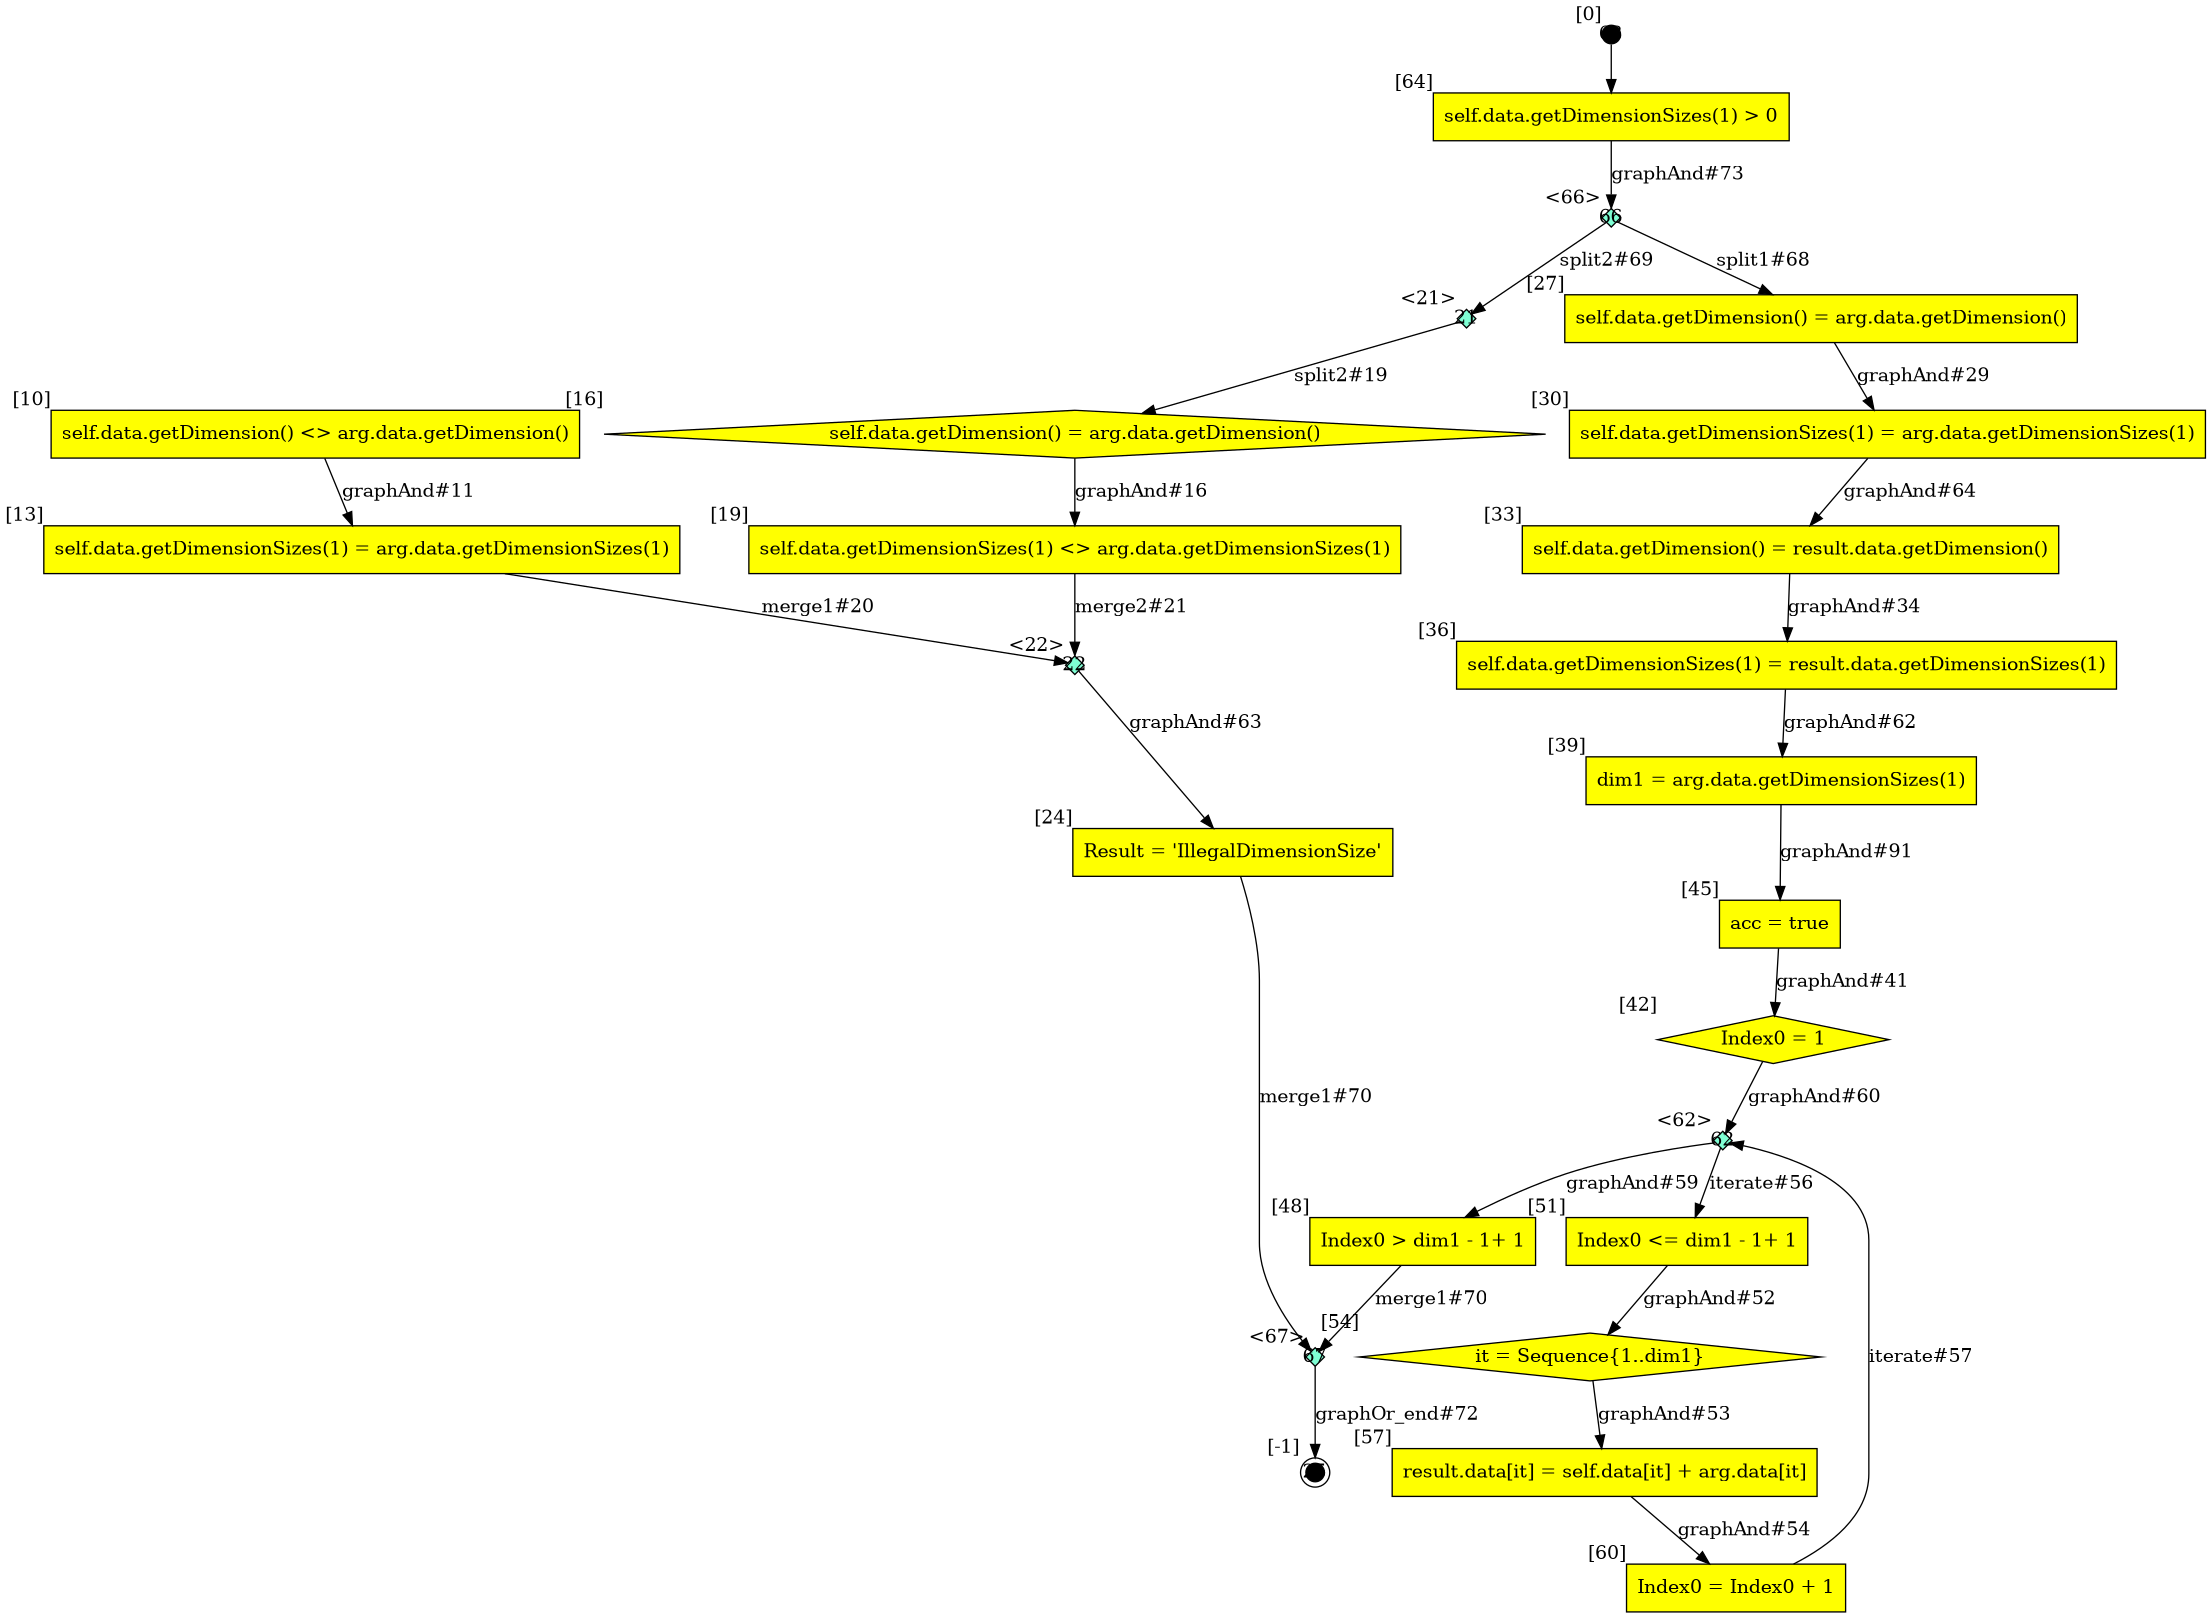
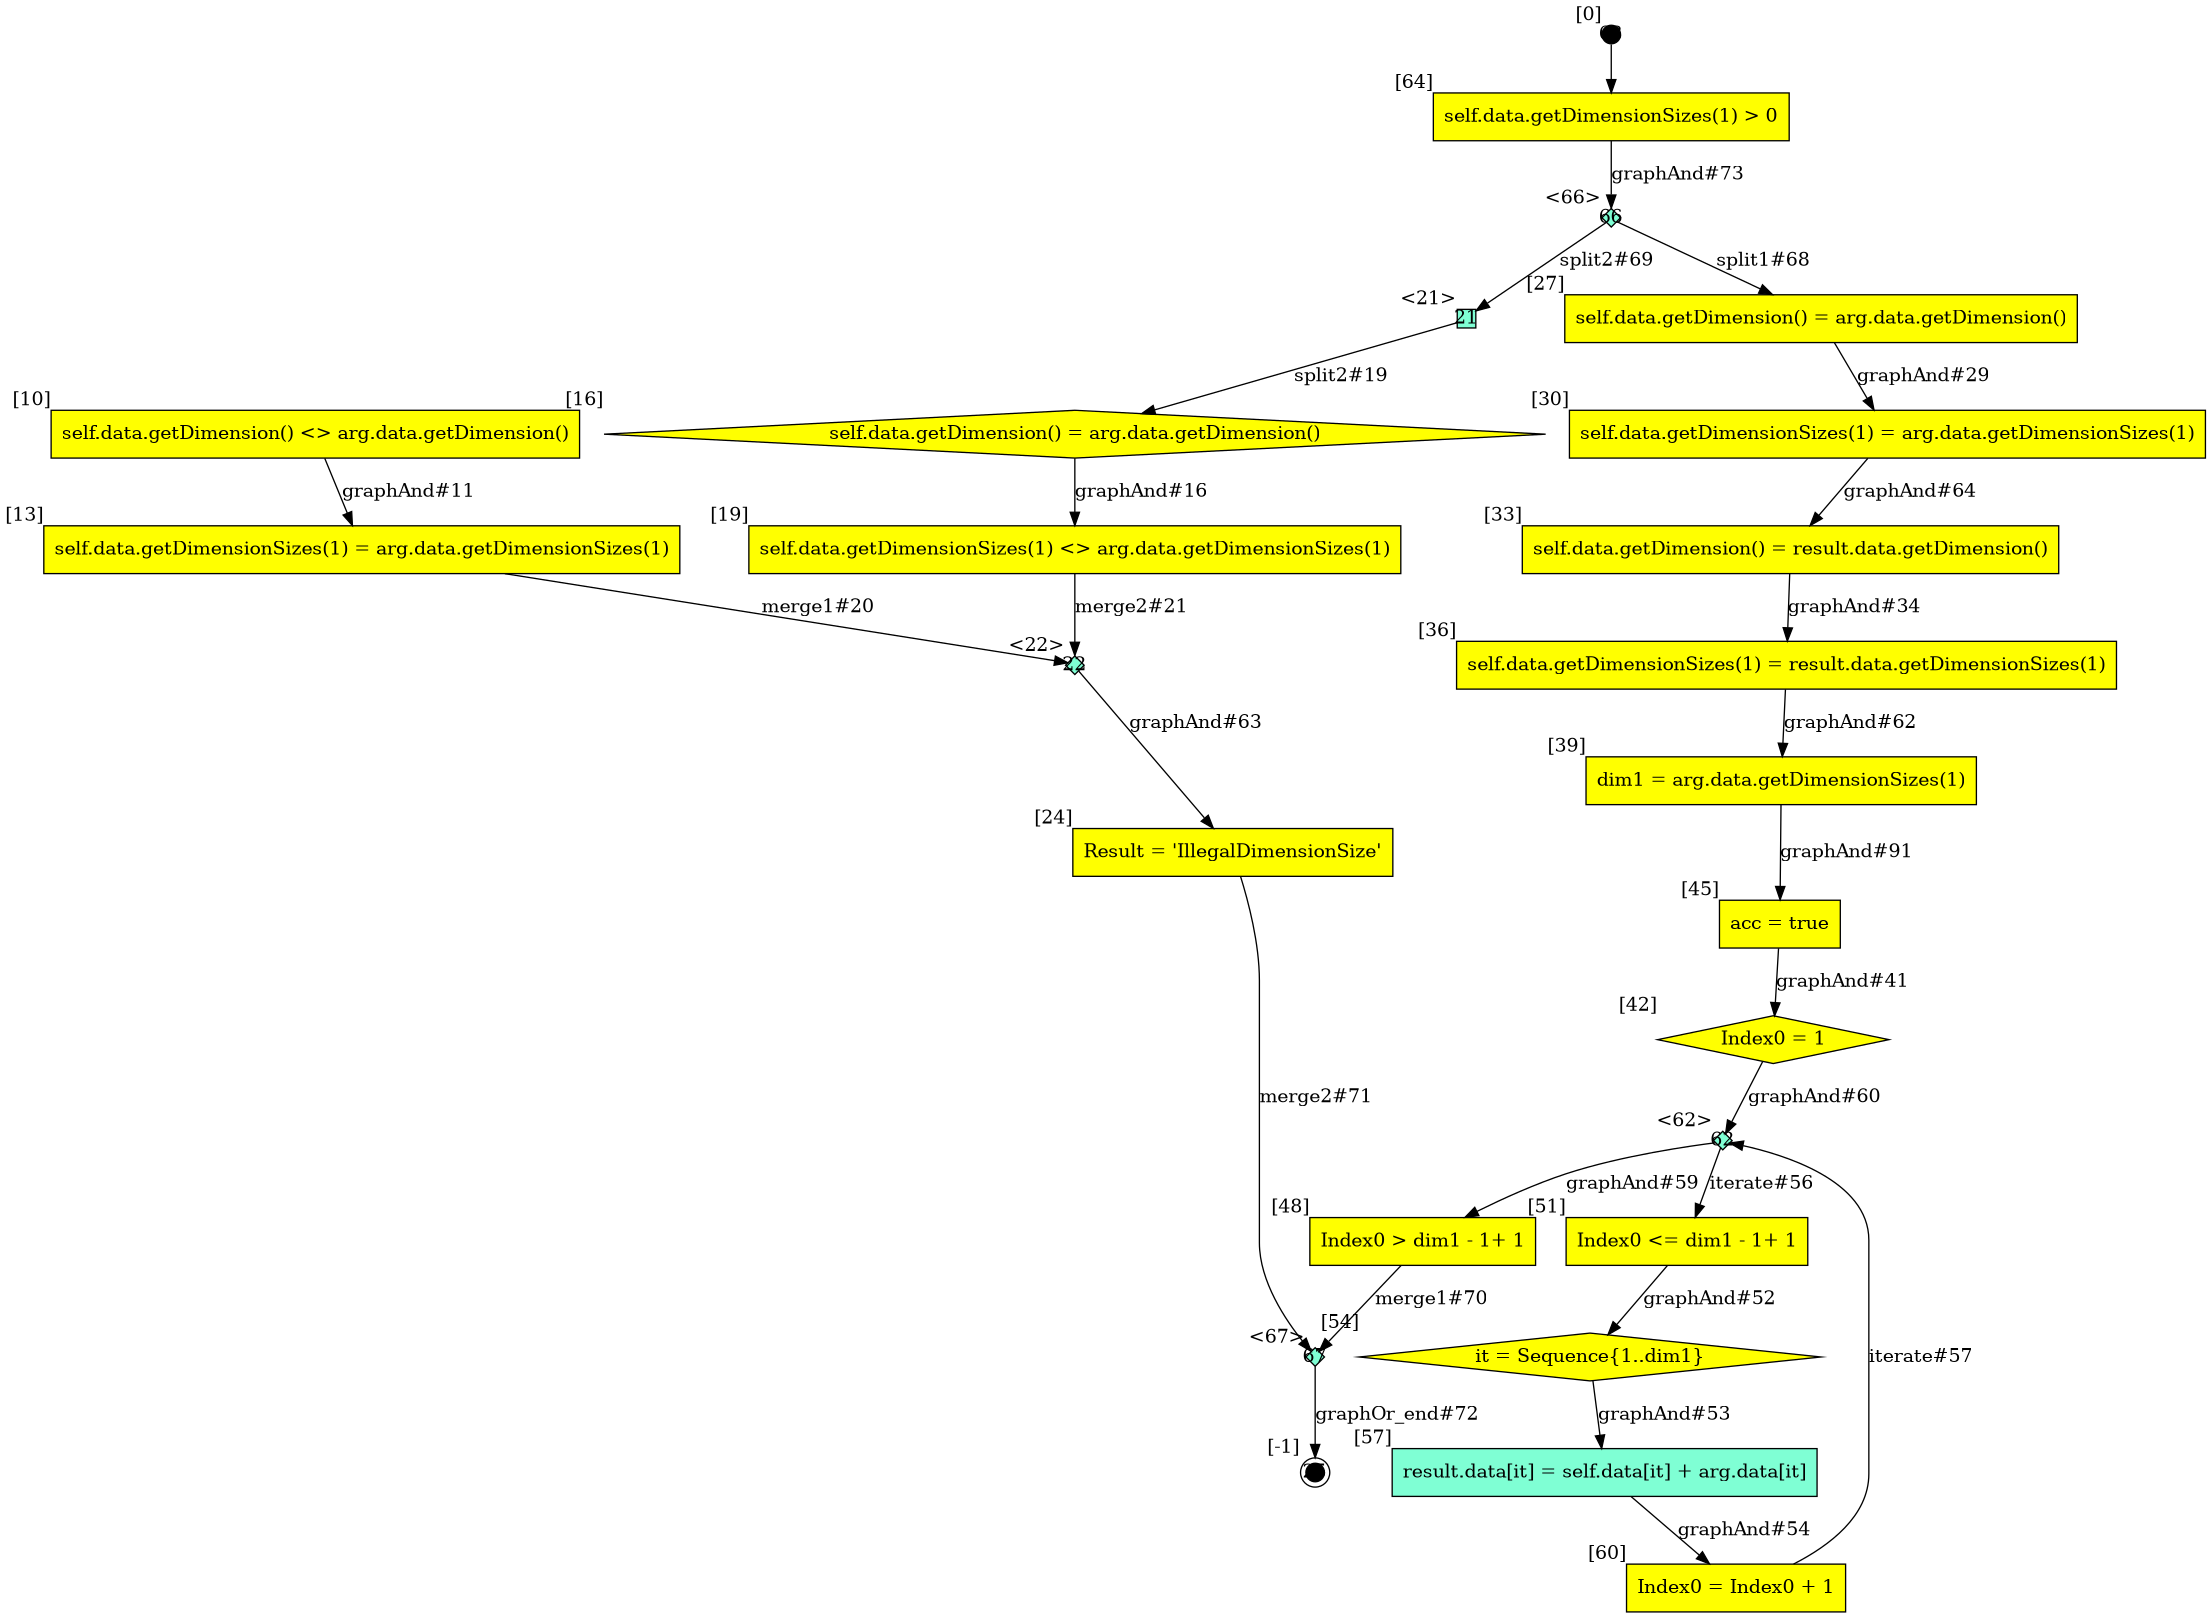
node "21 <21>": shape diamond -> box
edge "Result = 'IllegalDimensionSize' [24]" -> "67 <67>": label "merge1#70" -> "merge2#71"
node "result.data[it] = self.data[it] + arg.data[it] [57]": fillcolor yellow -> aquamarine
